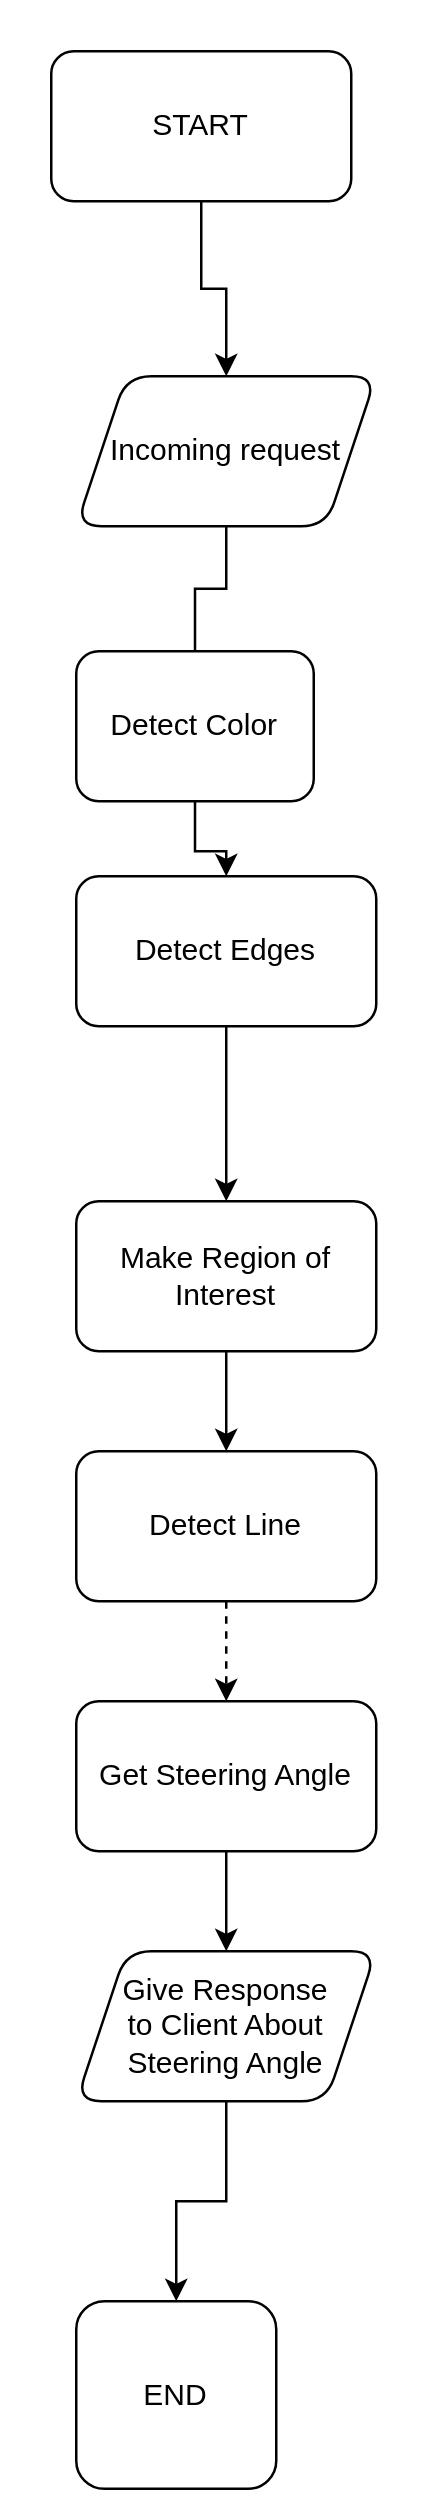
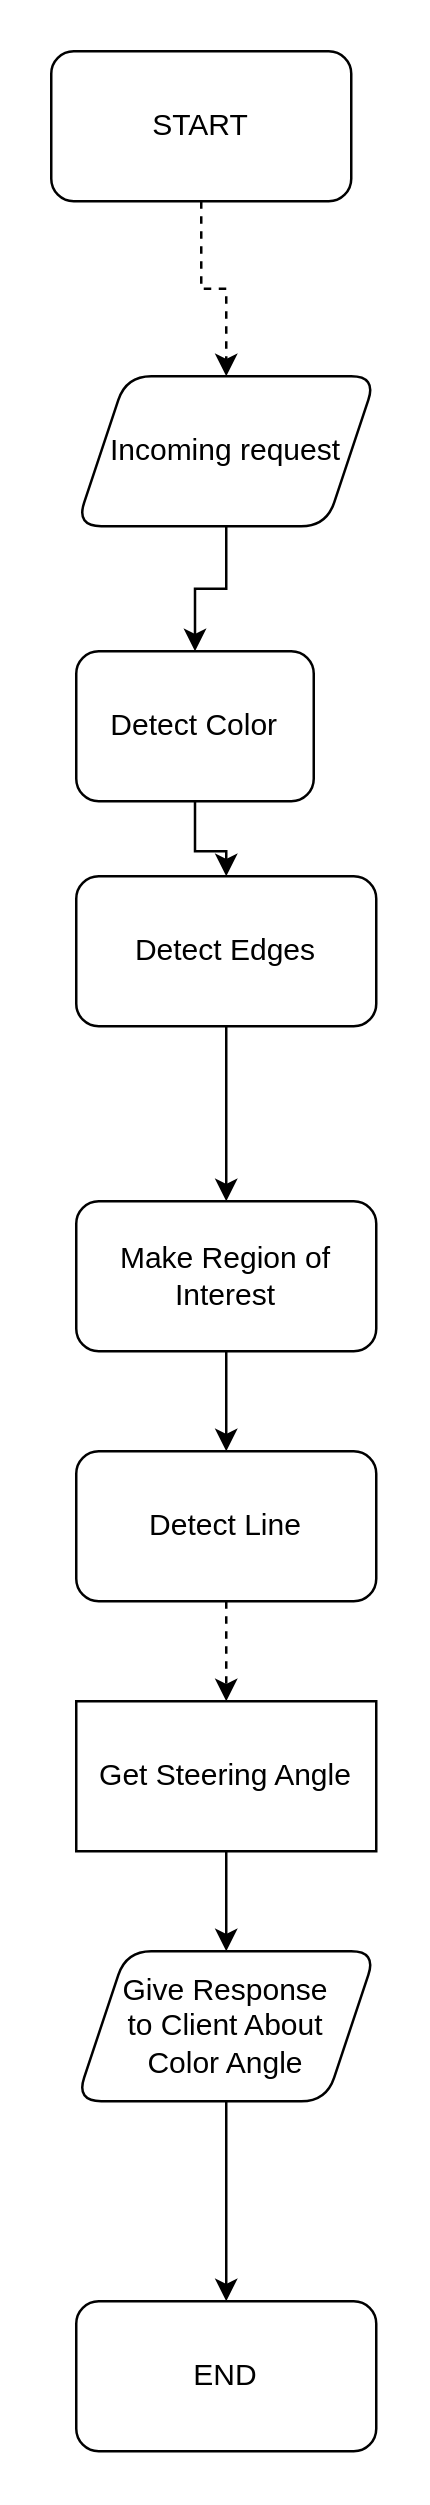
edge "START" -> "Incoming request": style solid -> dashed
edge "Incoming request" -- "Detect Color": arrowhead none -> classic
node "Get Steering Angle": shape rounded rectangle -> rectangle
node "Give Response to Client About Steering Angle": label "Give Response to Client About Steering Angle" -> "Give Response to Client About Color Angle"
node "END": size 200x188 -> 300x150
